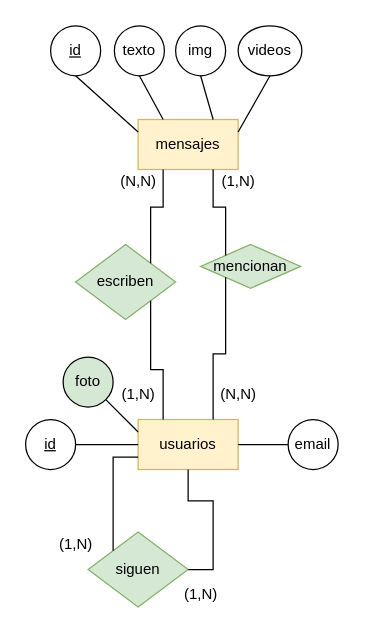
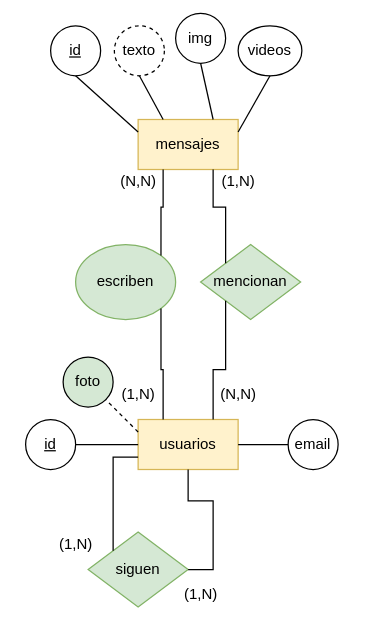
node "texto": style solid -> dashed
node "img": moved (201, 51) -> (201, 38)
node "mencionan": size 100x44 -> 100x75
node "escriben": shape diamond -> ellipse
edge "foto" -- "usuarios": style solid -> dashed
